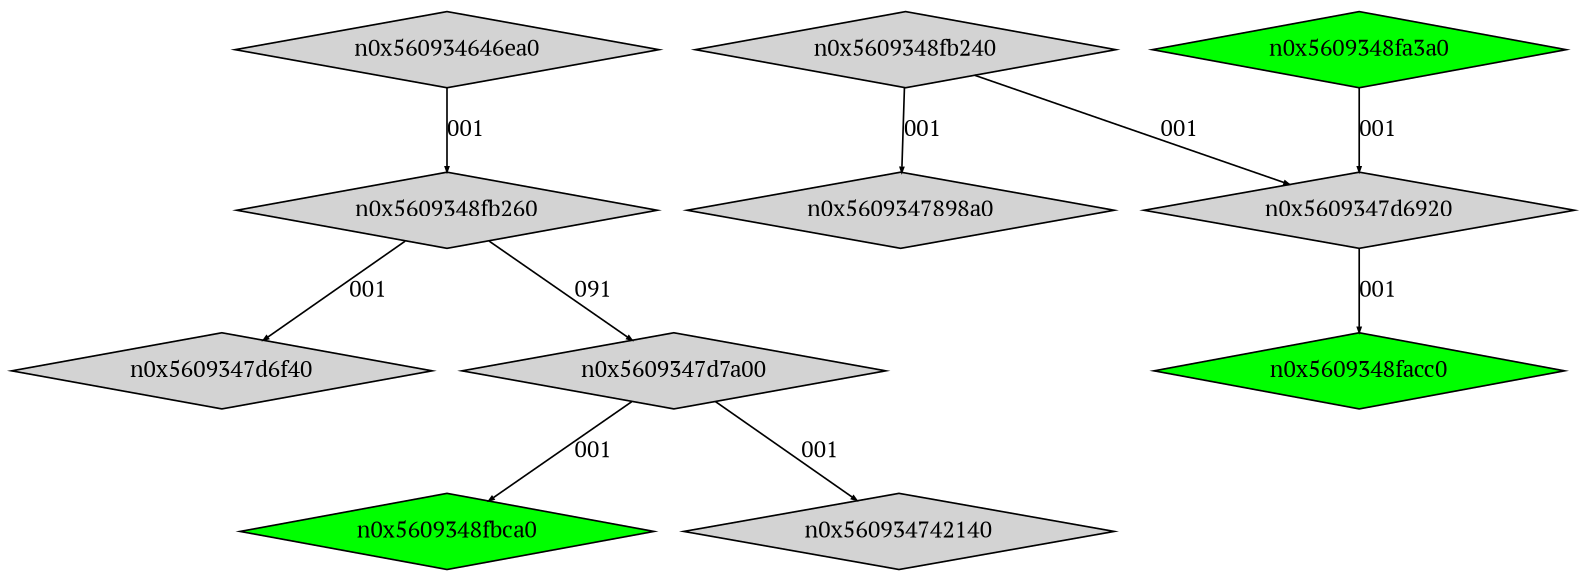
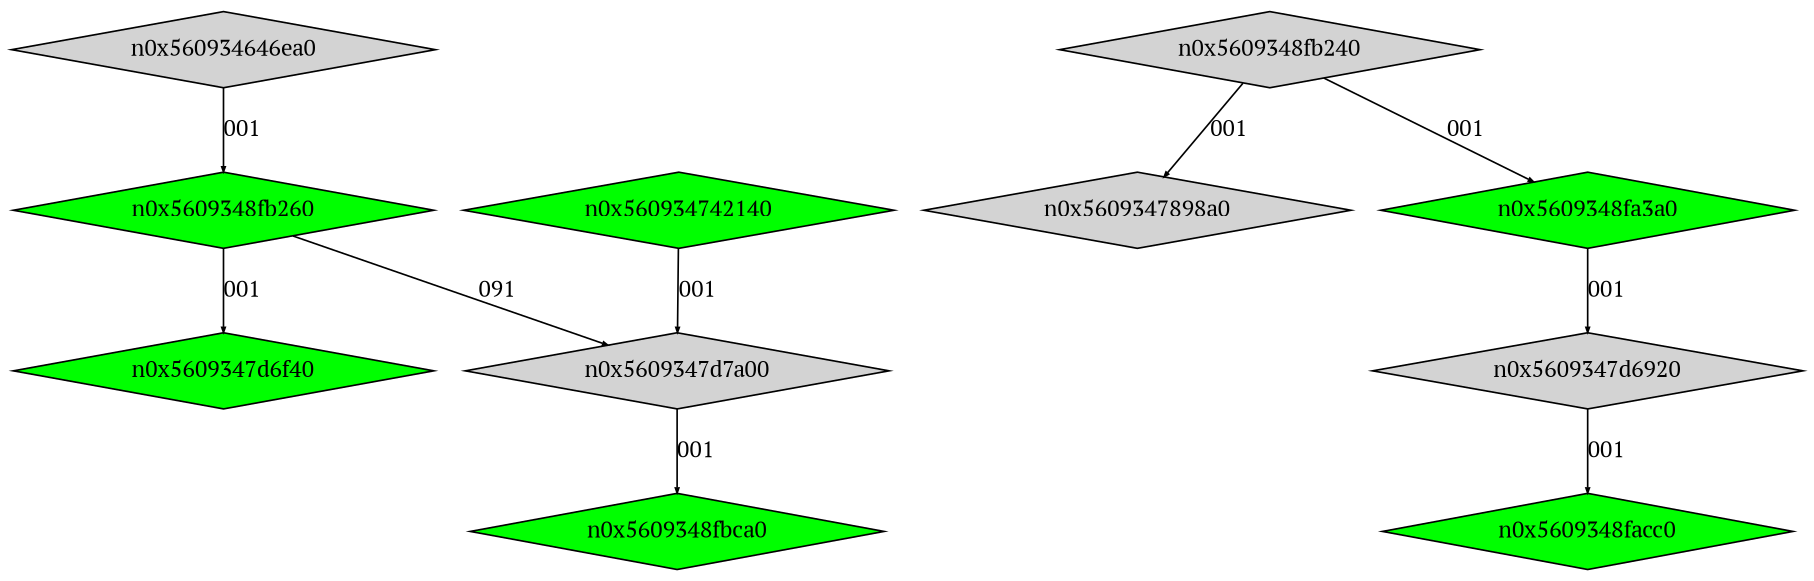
edge "n0x5609348fb240" -> "n0x5609347d6920": now "n0x5609348fb240" -> "n0x5609348fa3a0"
node "n0x5609348fb260": fillcolor lightgrey -> green
node "n0x5609347d6f40": fillcolor lightgrey -> green
edge "n0x5609347d7a00" -> "n0x560934742140": reversed
node "n0x560934742140": fillcolor lightgrey -> green
